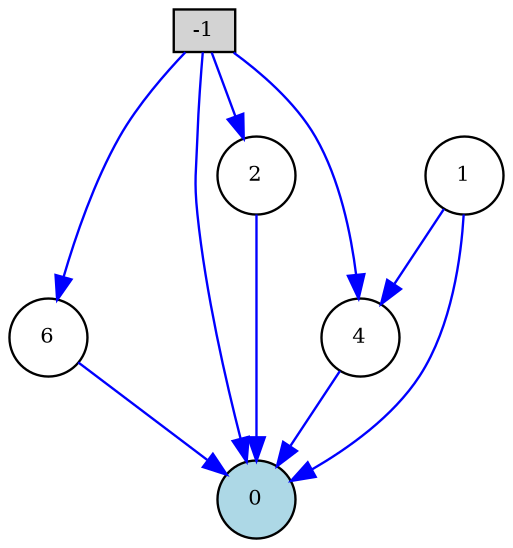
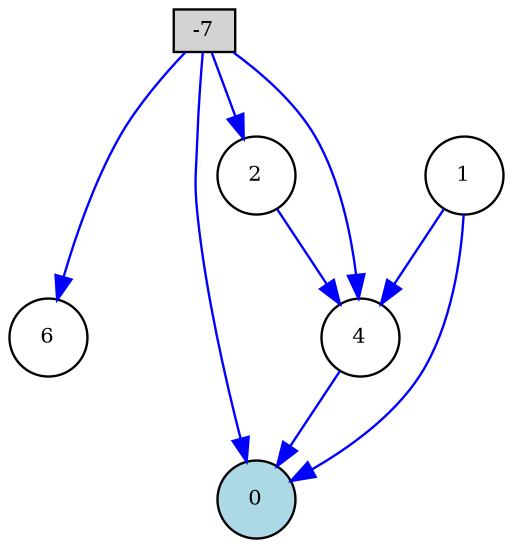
node "-1": label "-1" -> "-7"
edge "2" -> "0": now "2" -> "4"
edge "6" -> "0": removed
